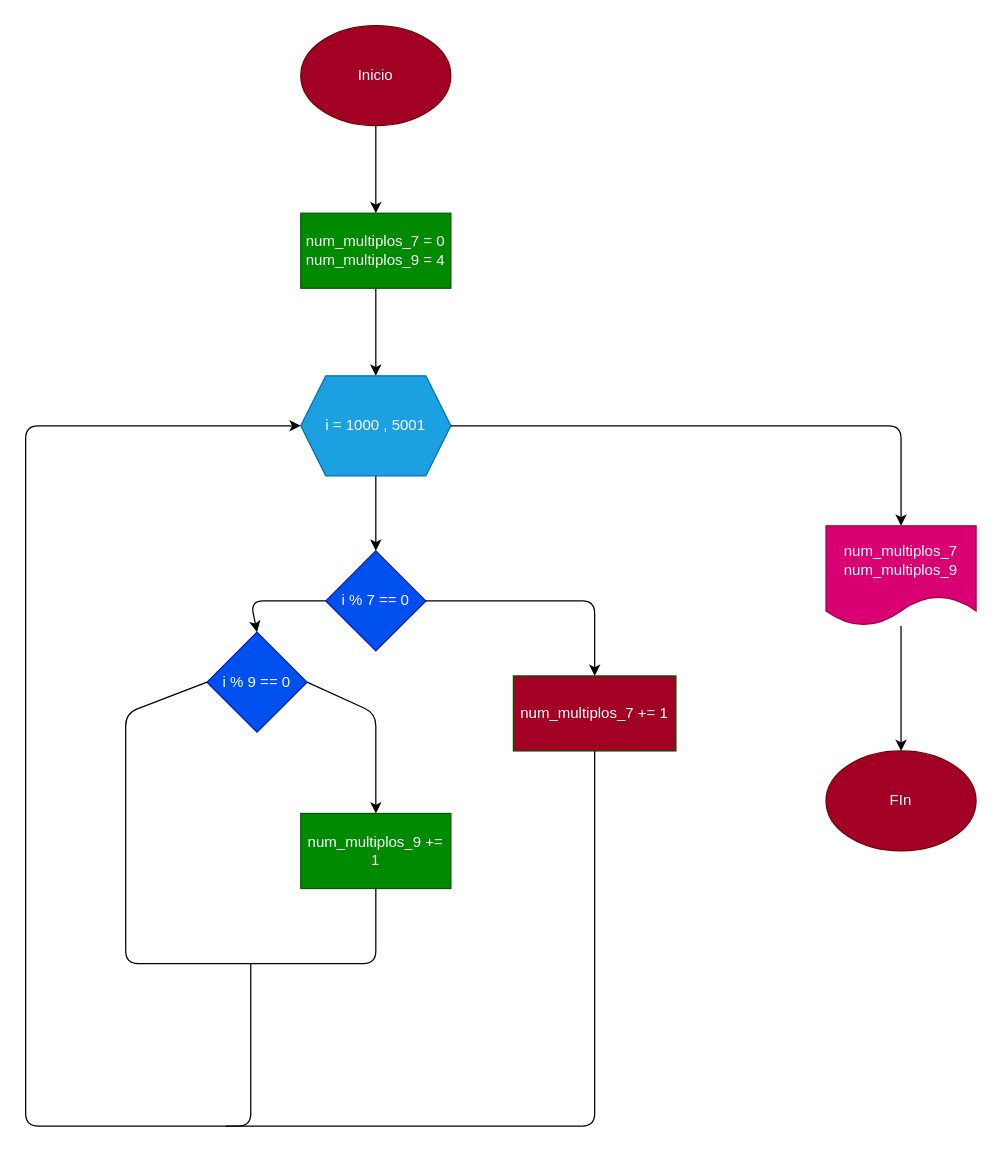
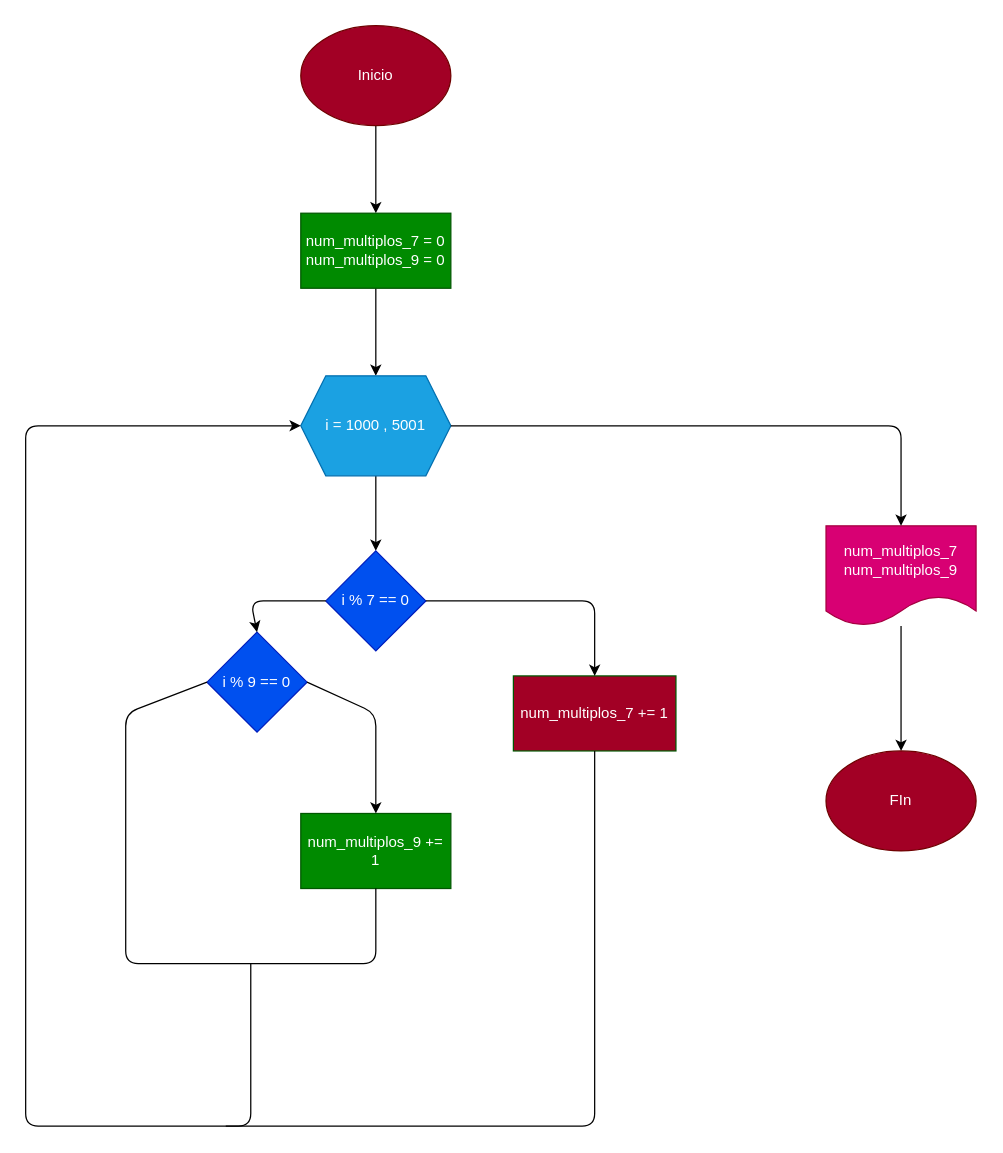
node "num_multiplos_7 = 0 num_multiplos_9 = 4": label "num_multiplos_7 = 0 num_multiplos_9 = 4" -> "num_multiplos_7 = 0 num_multiplos_9 = 0"
